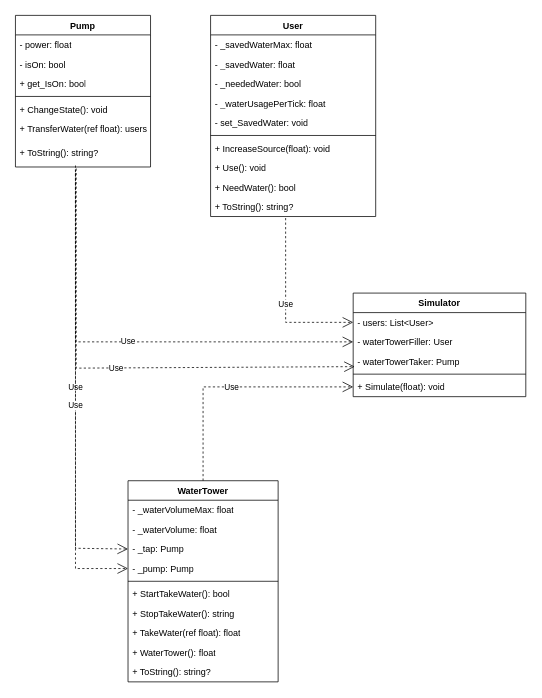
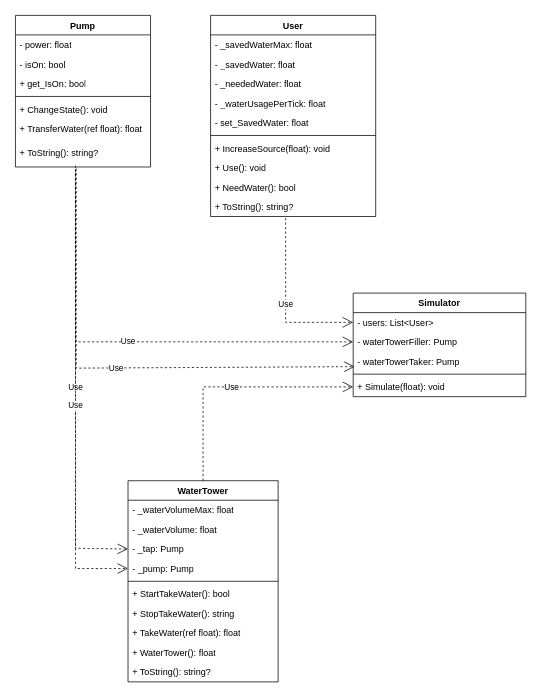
node "- _neededWater: bool": label "- _neededWater: bool" -> "- _neededWater: float"
node "- set_SavedWater: void": label "- set_SavedWater: void" -> "- set_SavedWater: float"
node "+ TransferWater(ref float): users": label "+ TransferWater(ref float): users" -> "+ TransferWater(ref float): float"
node "- waterTowerFiller: User": label "- waterTowerFiller: User" -> "- waterTowerFiller: Pump"
